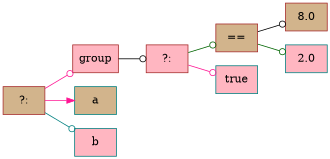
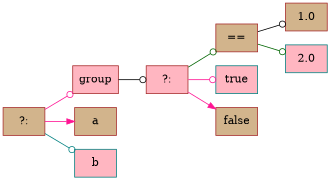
node "8.0": label "8.0" -> "1.0"
node "a": color teal -> brown
node "false": added
